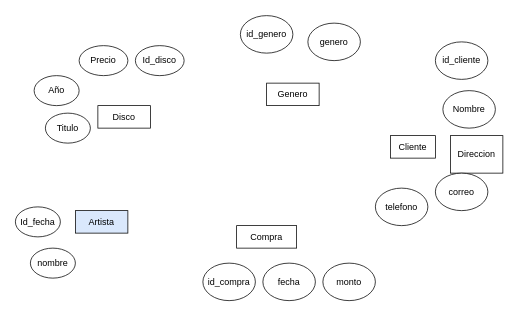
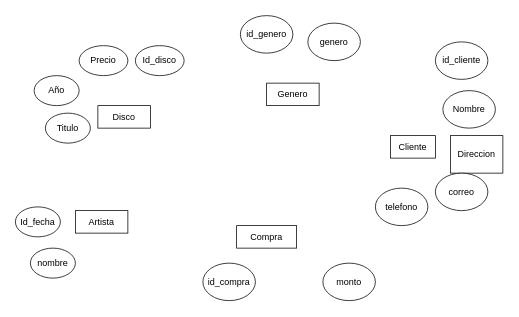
node "Artista": fillcolor #dae8fc -> #ffffff
node "fecha": removed
